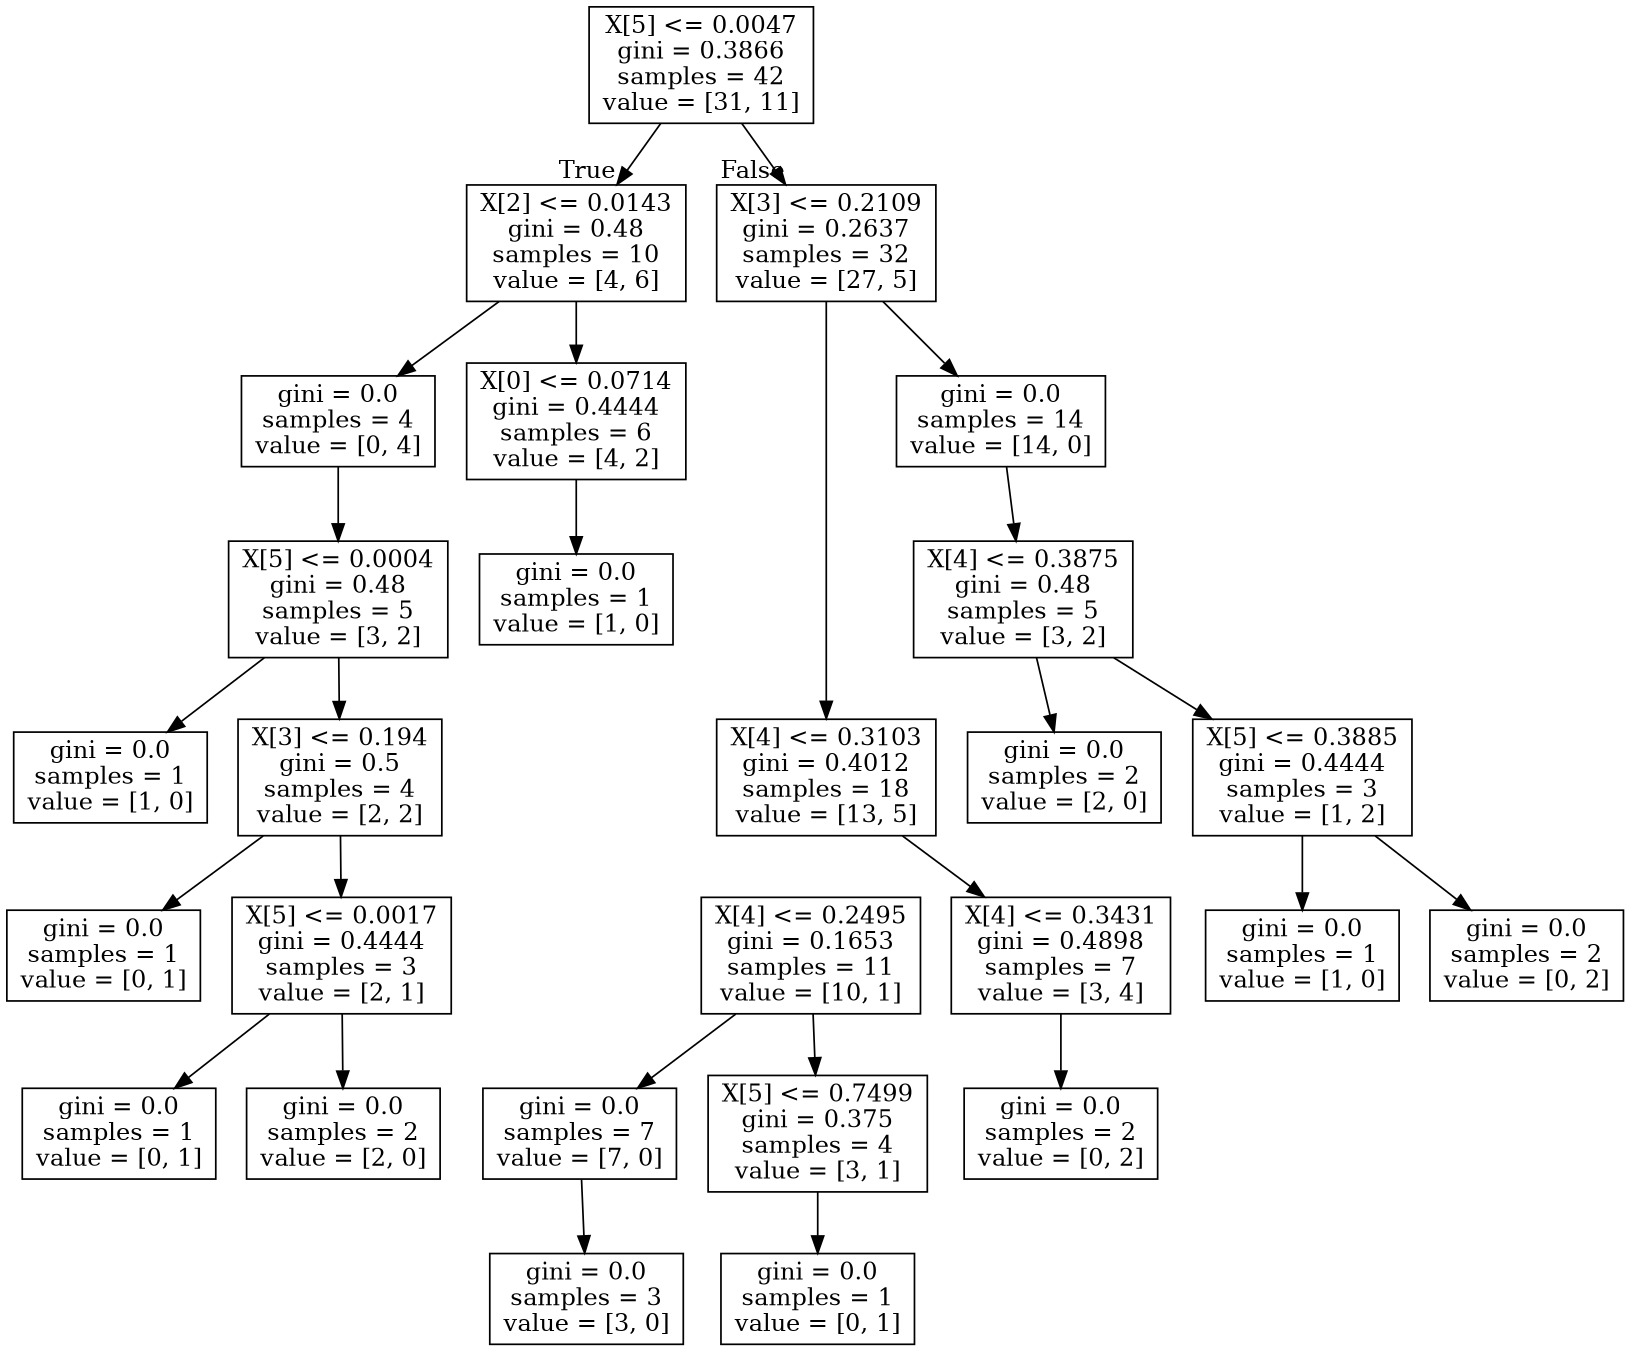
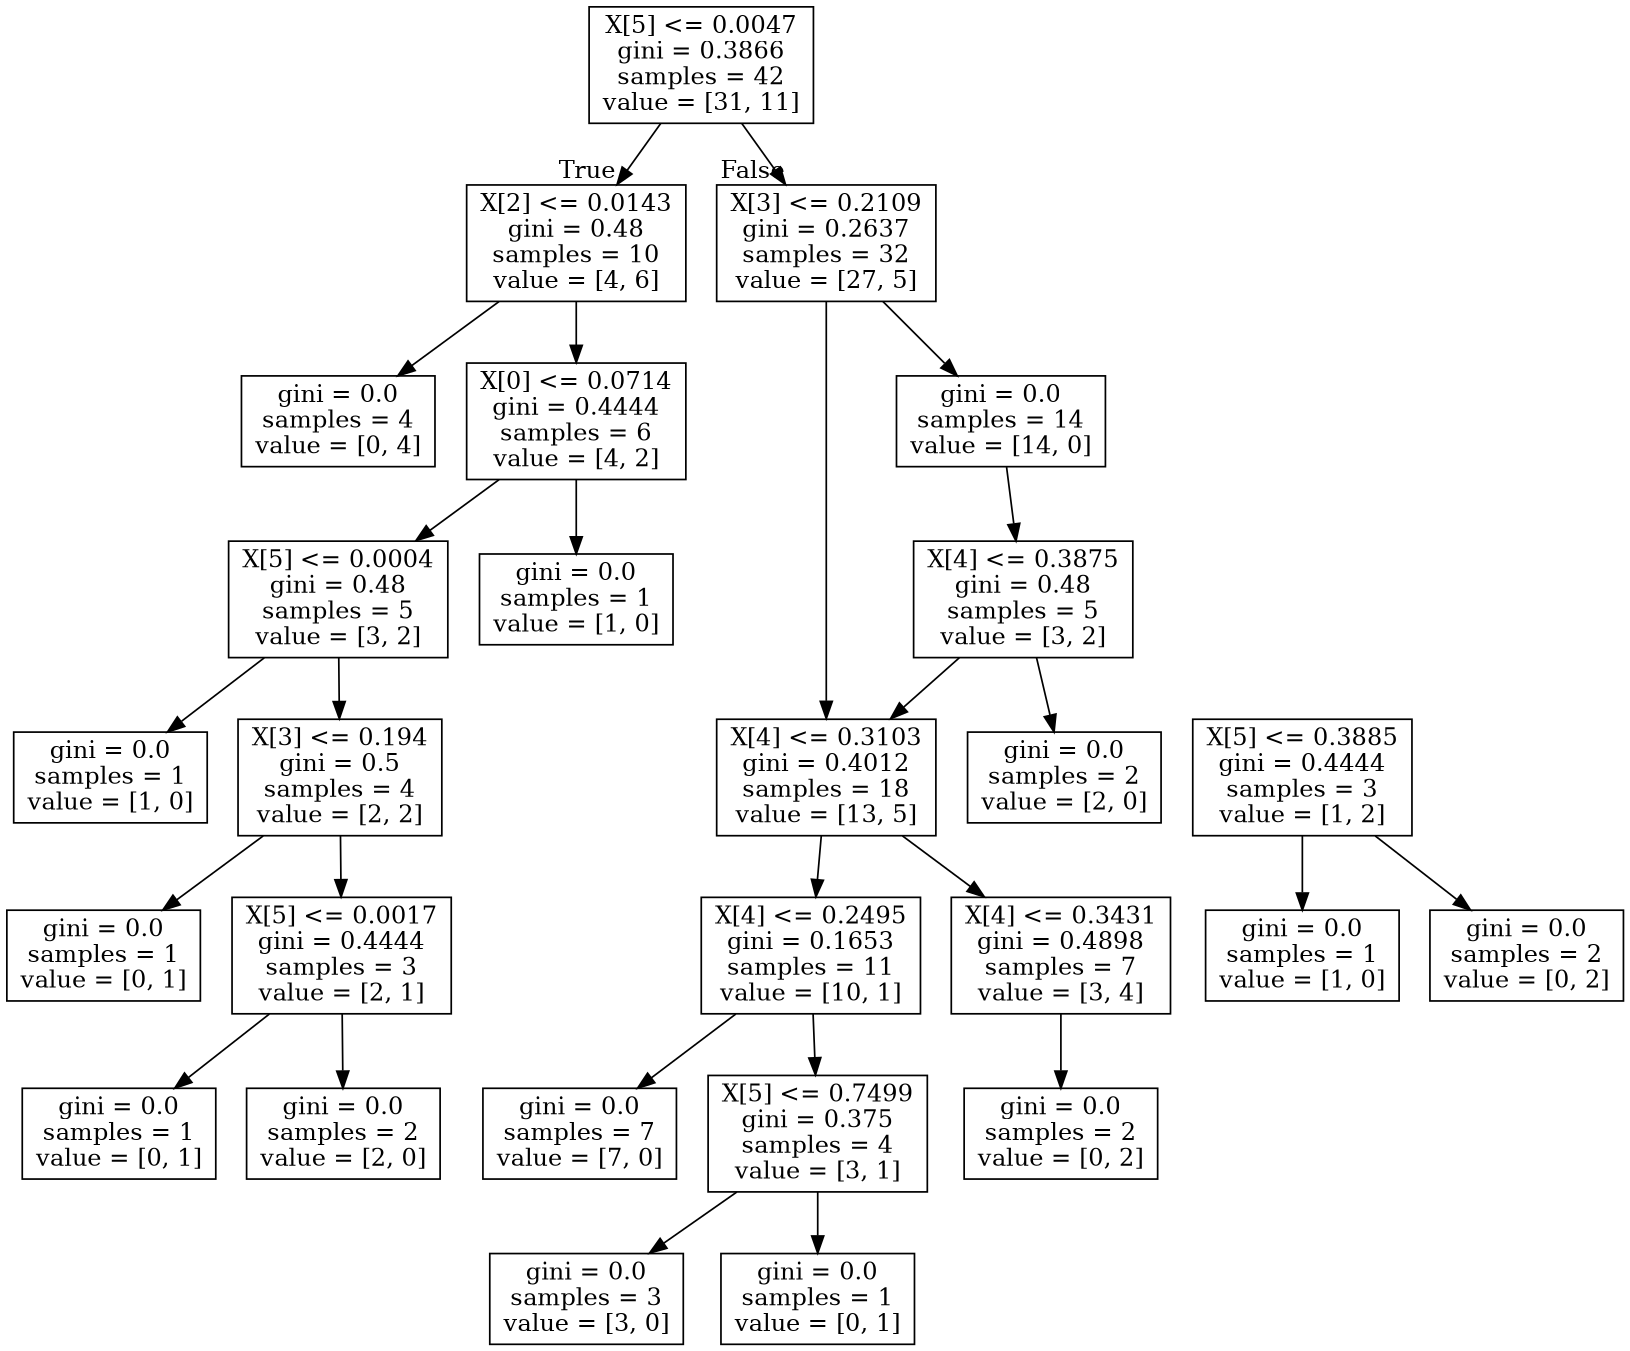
edge "gini = 0.0 samples = 4 value = [0, 4]" -> "X[5] <= 0.0004 gini = 0.48 samples = 5 value = [3, 2]": now "X[0] <= 0.0714 gini = 0.4444 samples = 6 value = [4, 2]" -> "X[5] <= 0.0004 gini = 0.48 samples = 5 value = [3, 2]"
edge "X[4] <= 0.3875 gini = 0.48 samples = 5 value = [3, 2]" -> "X[5] <= 0.3885 gini = 0.4444 samples = 3 value = [1, 2]": now "X[4] <= 0.3875 gini = 0.48 samples = 5 value = [3, 2]" -> "X[4] <= 0.3103 gini = 0.4012 samples = 18 value = [13, 5]"
edge "X[4] <= 0.3103 gini = 0.4012 samples = 18 value = [13, 5]" -> "X[4] <= 0.2495 gini = 0.1653 samples = 11 value = [10, 1]": added
edge "gini = 0.0 samples = 7 value = [7, 0]" -> "gini = 0.0 samples = 3 value = [3, 0]": now "X[5] <= 0.7499 gini = 0.375 samples = 4 value = [3, 1]" -> "gini = 0.0 samples = 3 value = [3, 0]"
